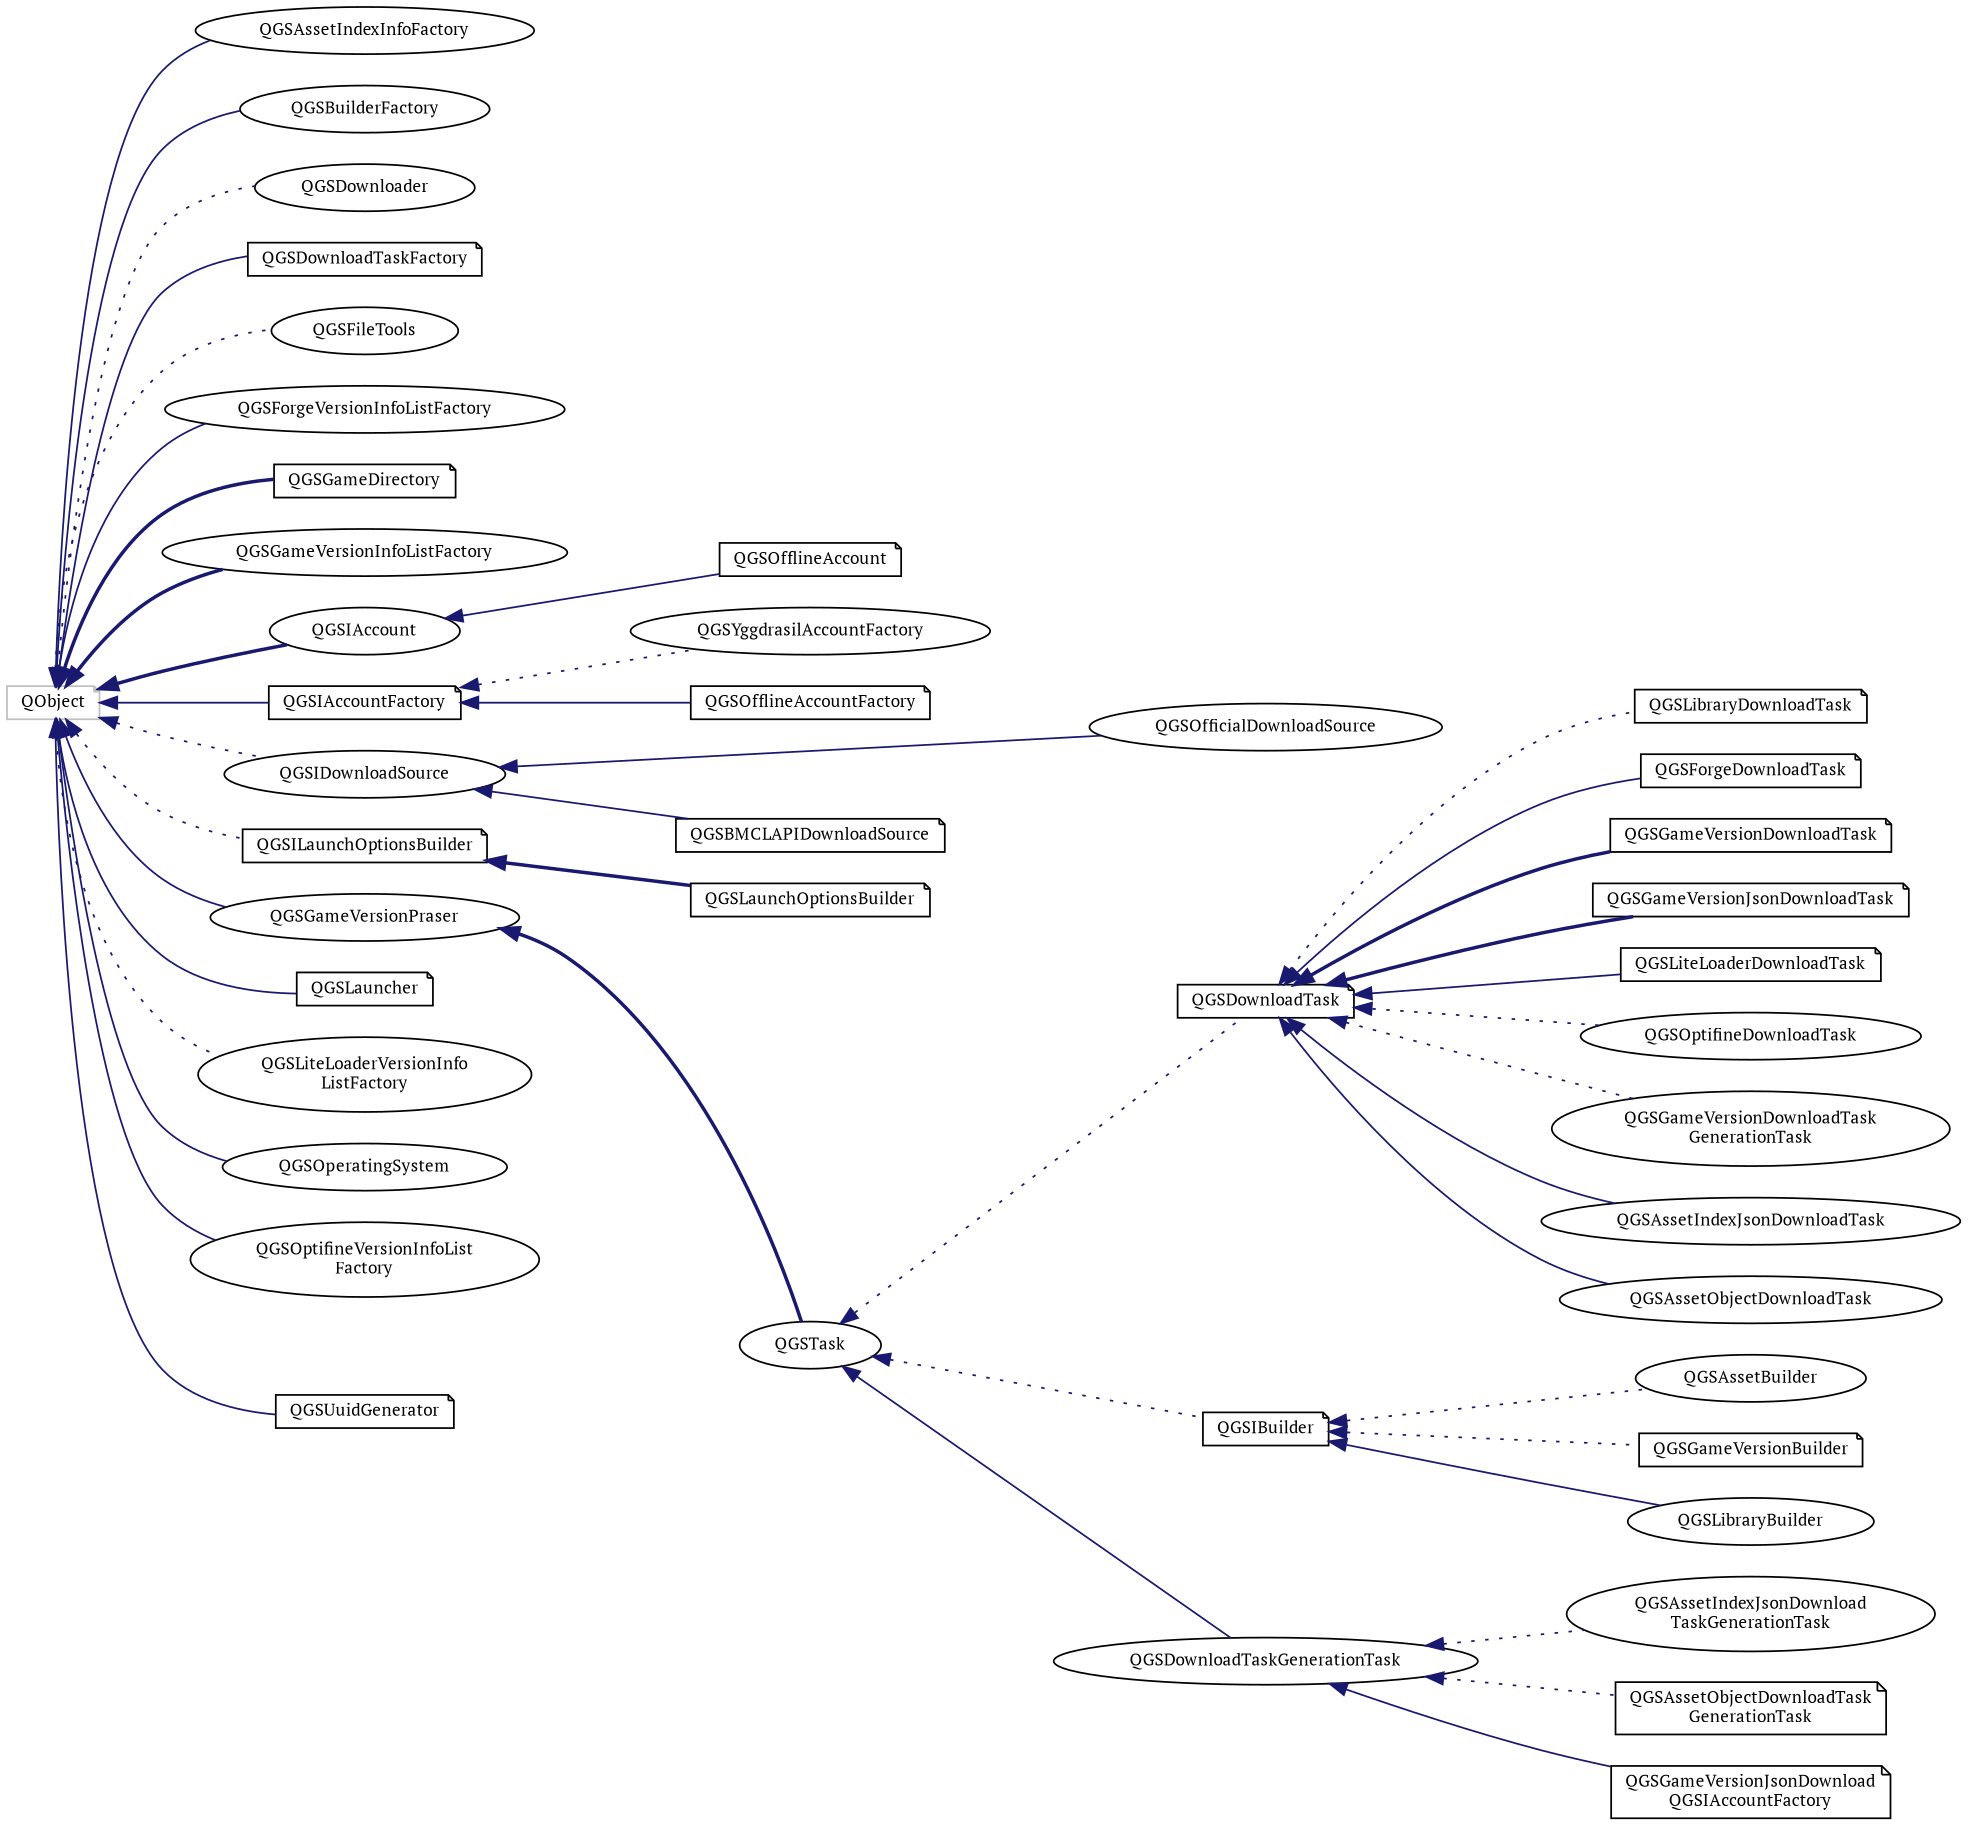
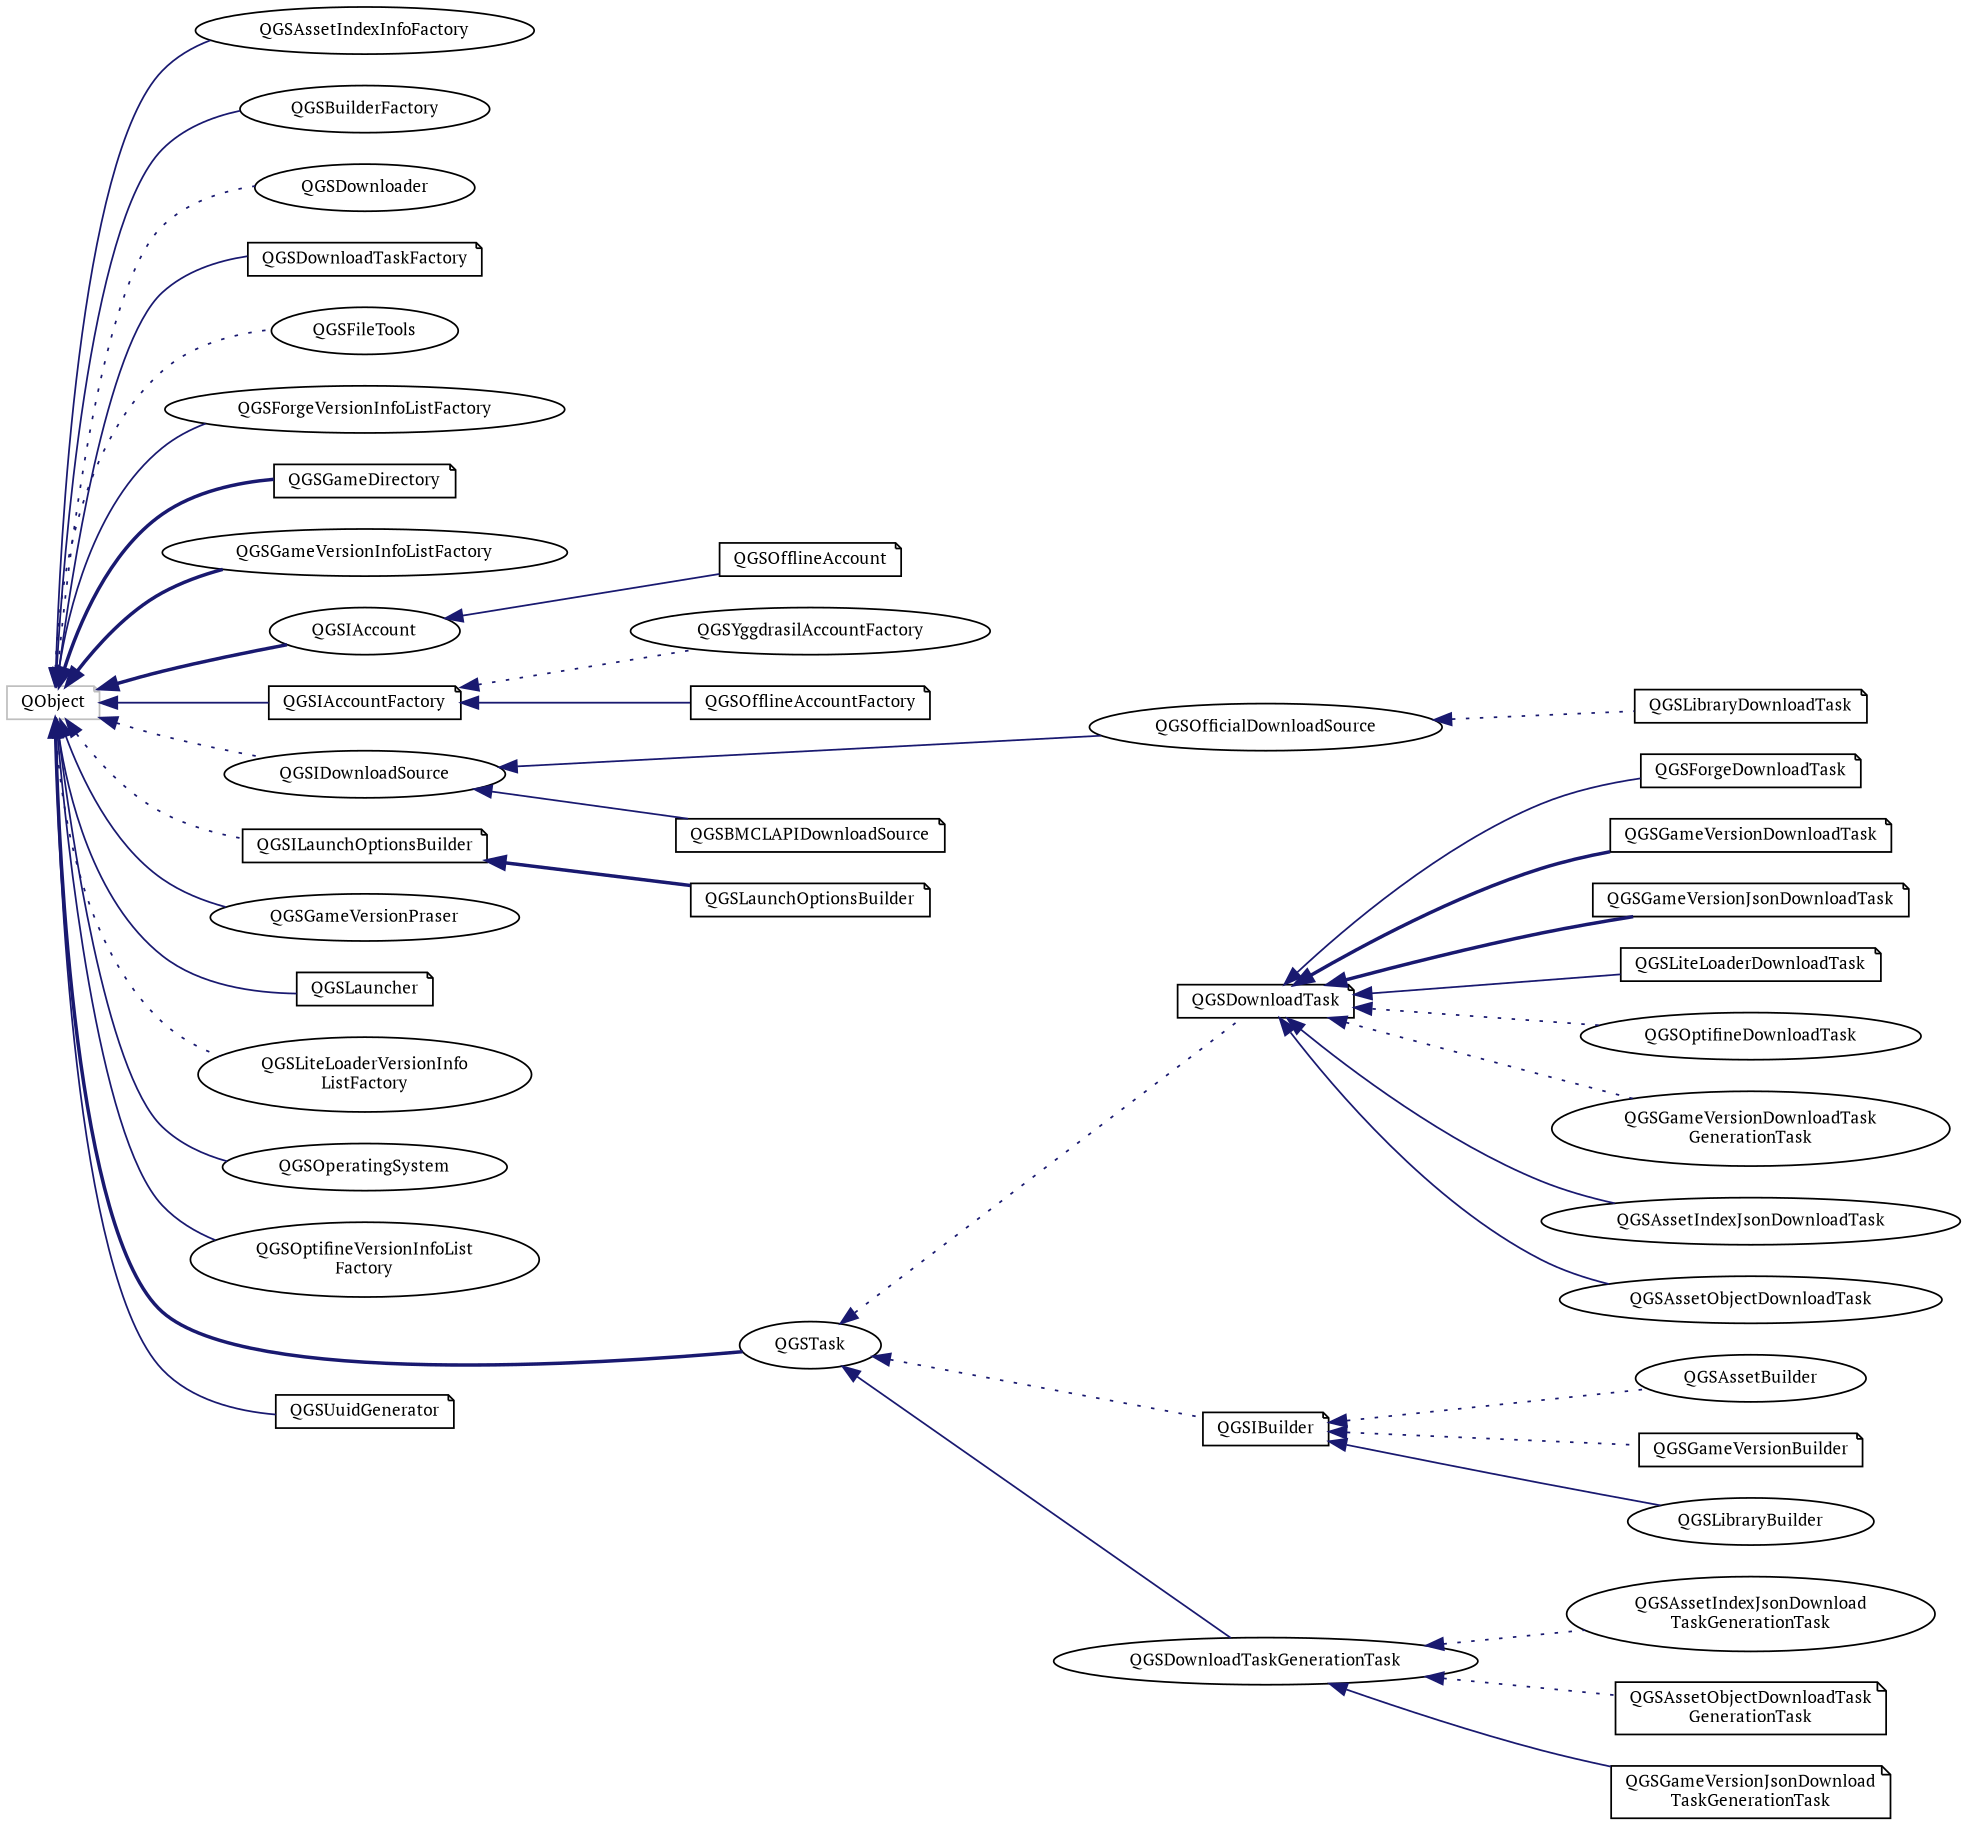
edge "QGSLibraryDownloadTask" -> "QGSDownloadTask": now "QGSLibraryDownloadTask" -> "QGSOfficialDownloadSource"
edge "QGSTask" -> "QGSGameVersionPraser": now "QGSTask" -> "QObject"
node "QGSGameVersionJsonDownload QGSIAccountFactory": label "QGSGameVersionJsonDownload QGSIAccountFactory" -> "QGSGameVersionJsonDownload TaskGenerationTask"
